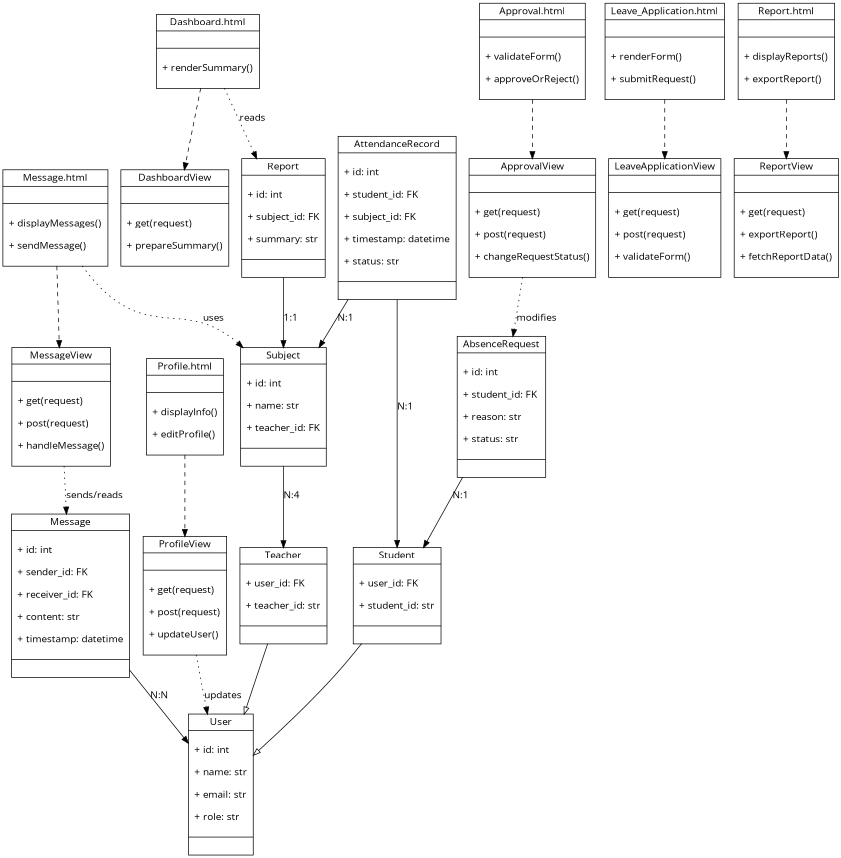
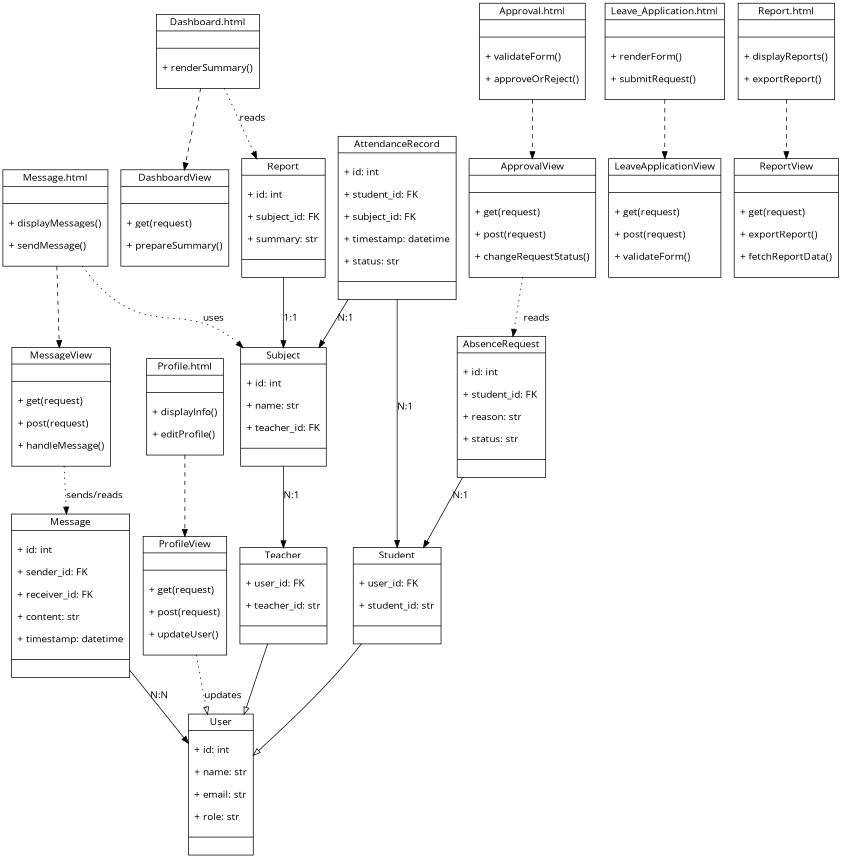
edge "ApprovalView" -> "AbsenceRequest": label "modifies" -> "reads"
edge "Subject" -> "Teacher": label "N:4" -> "N:1"
edge "ProfileView" -> "User": arrowhead normal -> empty
